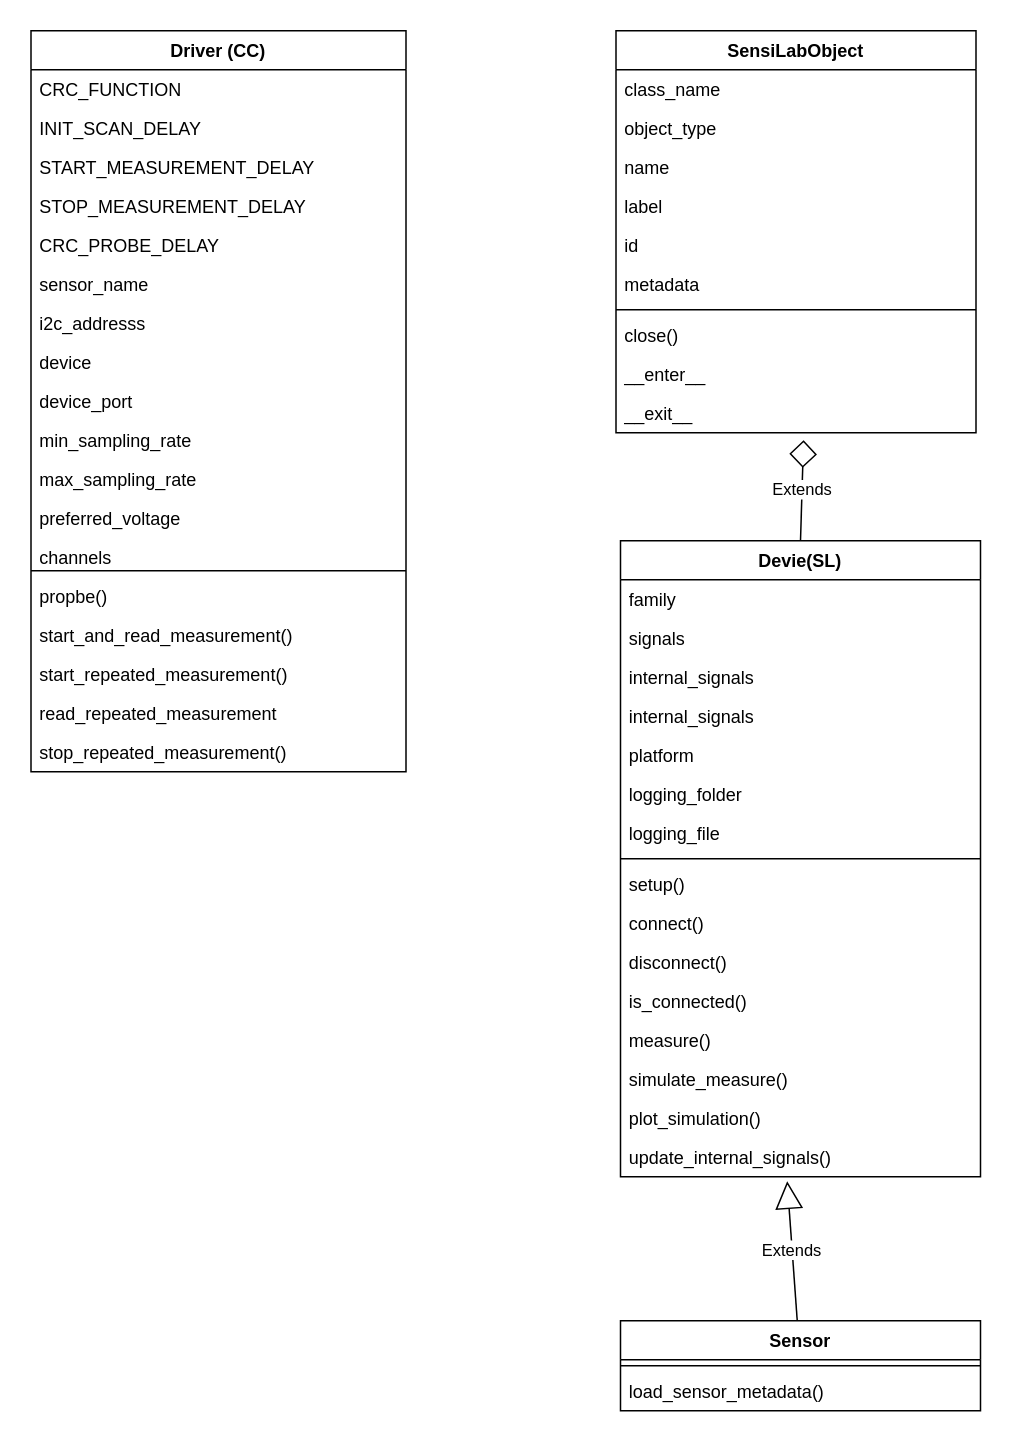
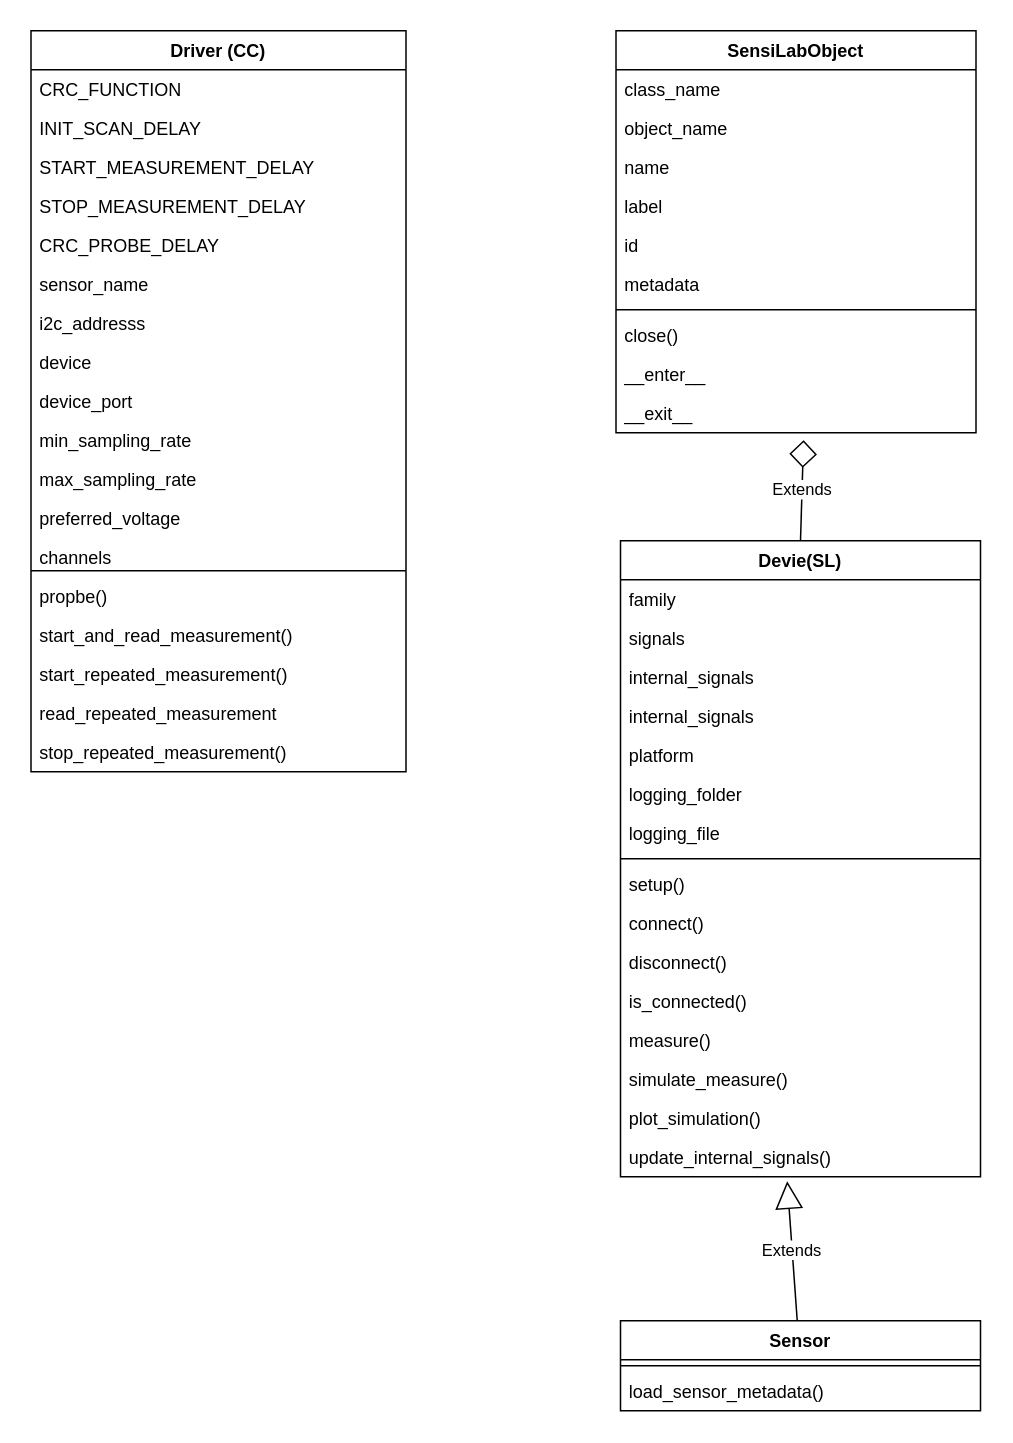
node "object_type": label "object_type" -> "object_name"
